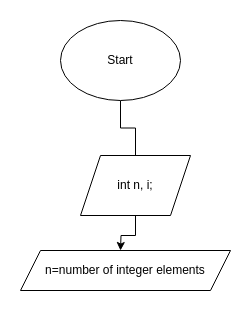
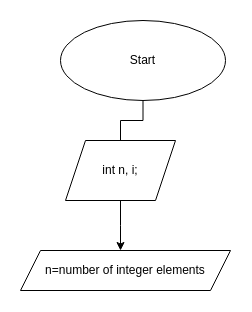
node "Start": size 120x80 -> 165x80
node "int n, i;": moved (136, 186) -> (121, 171)
